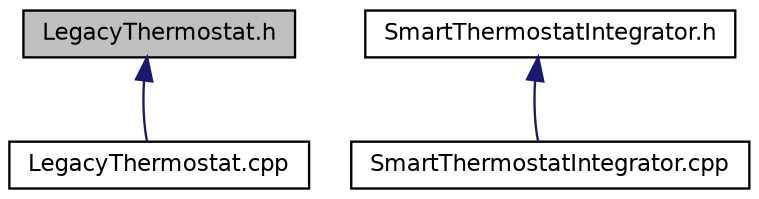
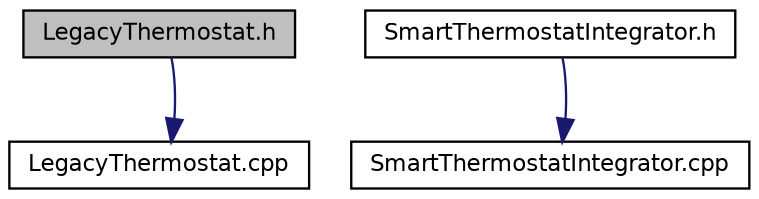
edge "LegacyThermostat.cpp" -> "LegacyThermostat.h": reversed
edge "SmartThermostatIntegrator.cpp" -> "SmartThermostatIntegrator.h": reversed
